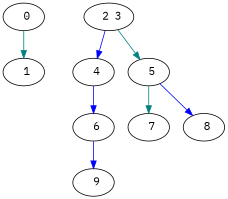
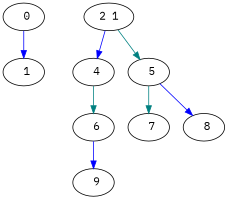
node "2 3": label "2 3" -> "2 1"
edge "0" -> "1": color teal -> blue
edge "4" -> "6": color blue -> teal
